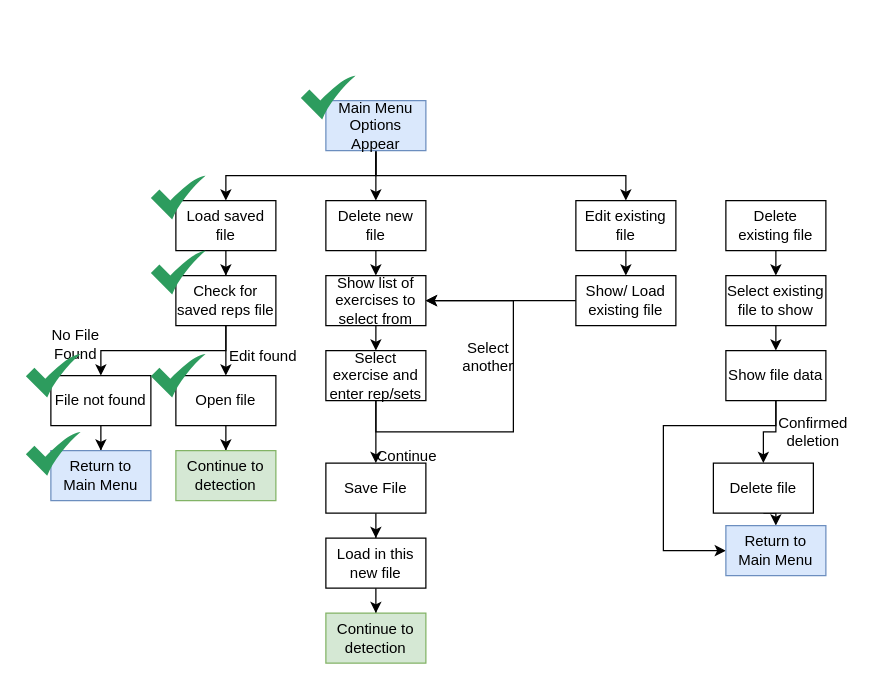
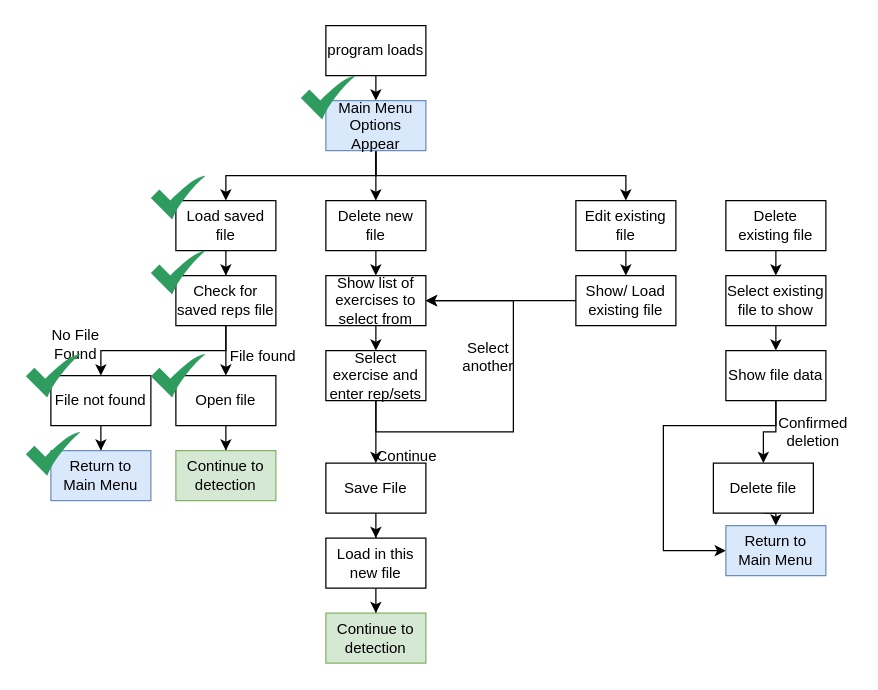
node "program loads": added
edge "program loads" -> "Main Menu Options Appear": added
node "Edit found": label "Edit found" -> "File found"
